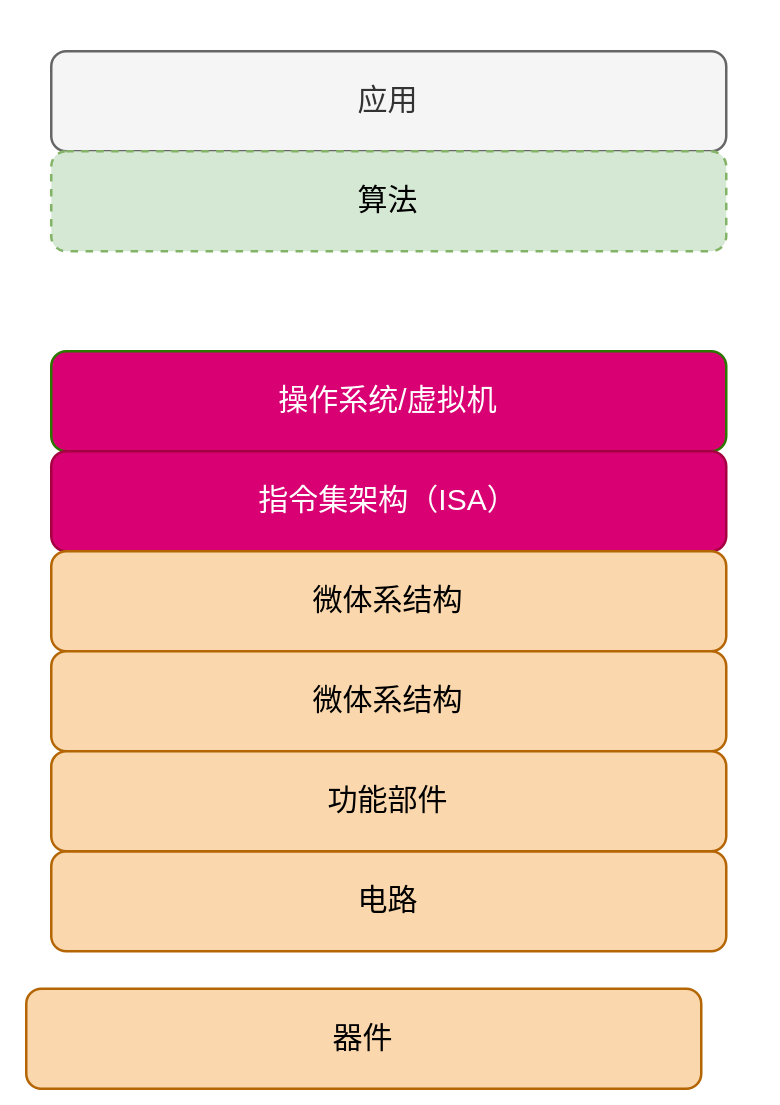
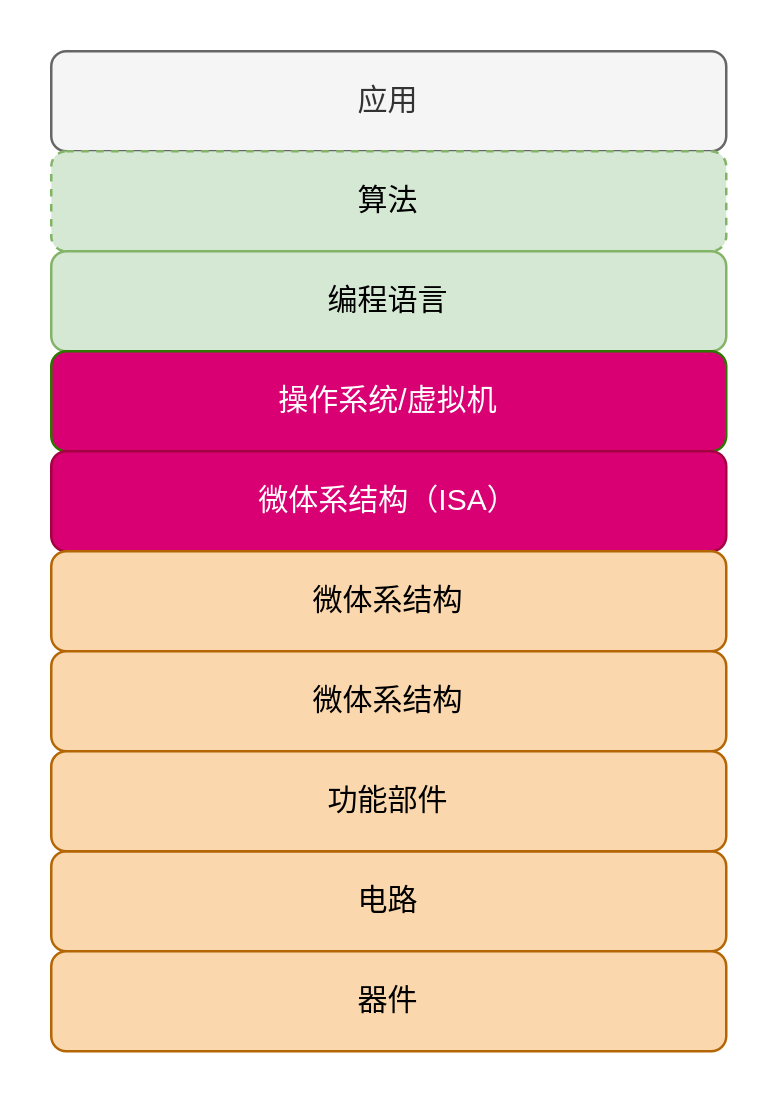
node "编程语言": added
node "指令集架构（ISA）": label "指令集架构（ISA）" -> "微体系结构（ISA）"
node "器件": moved (364, 1039) -> (389, 1001)
